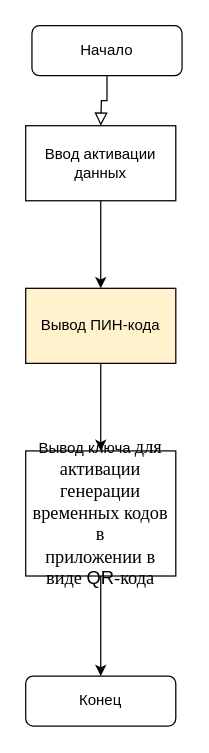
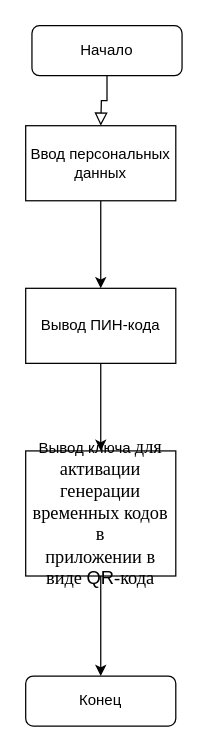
node "Ввод активации данных": label "Ввод активации данных" -> "Ввод персональных данных"
node "Вывод ПИН-кода": fillcolor #fff2cc -> #ffffff
